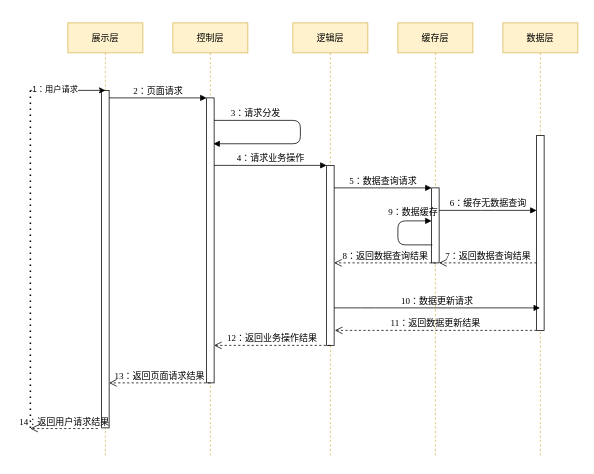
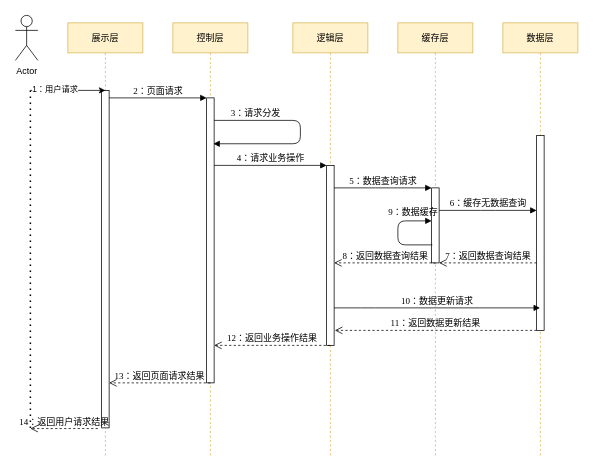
node "Actor": added
